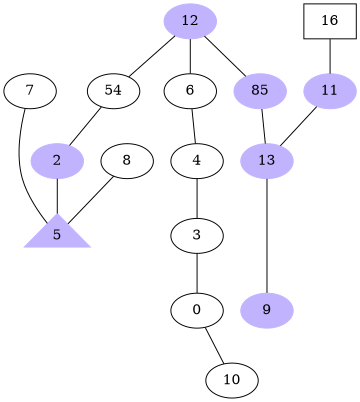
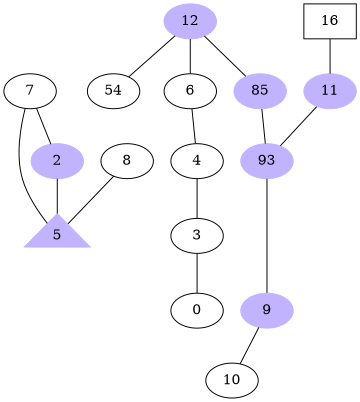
edge "54" -- "2": now "7" -- "2"
node "13": label "13" -> "93"
edge "0" -- "10": now "9" -- "10"
